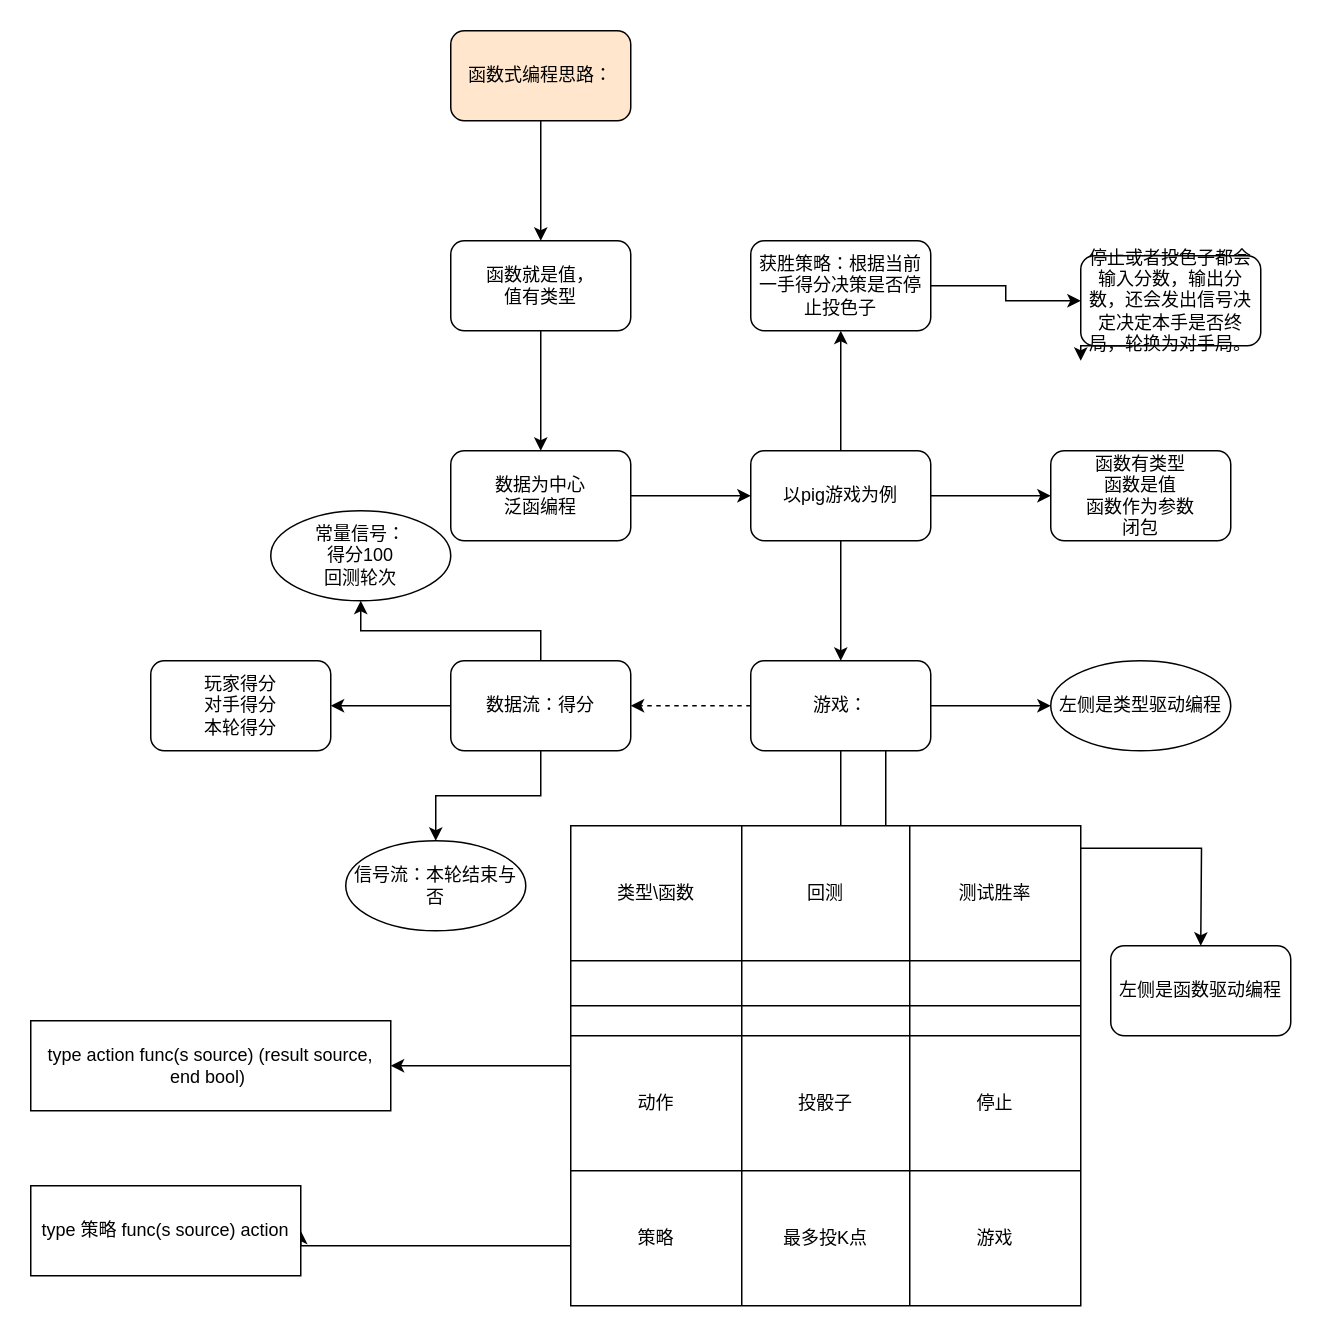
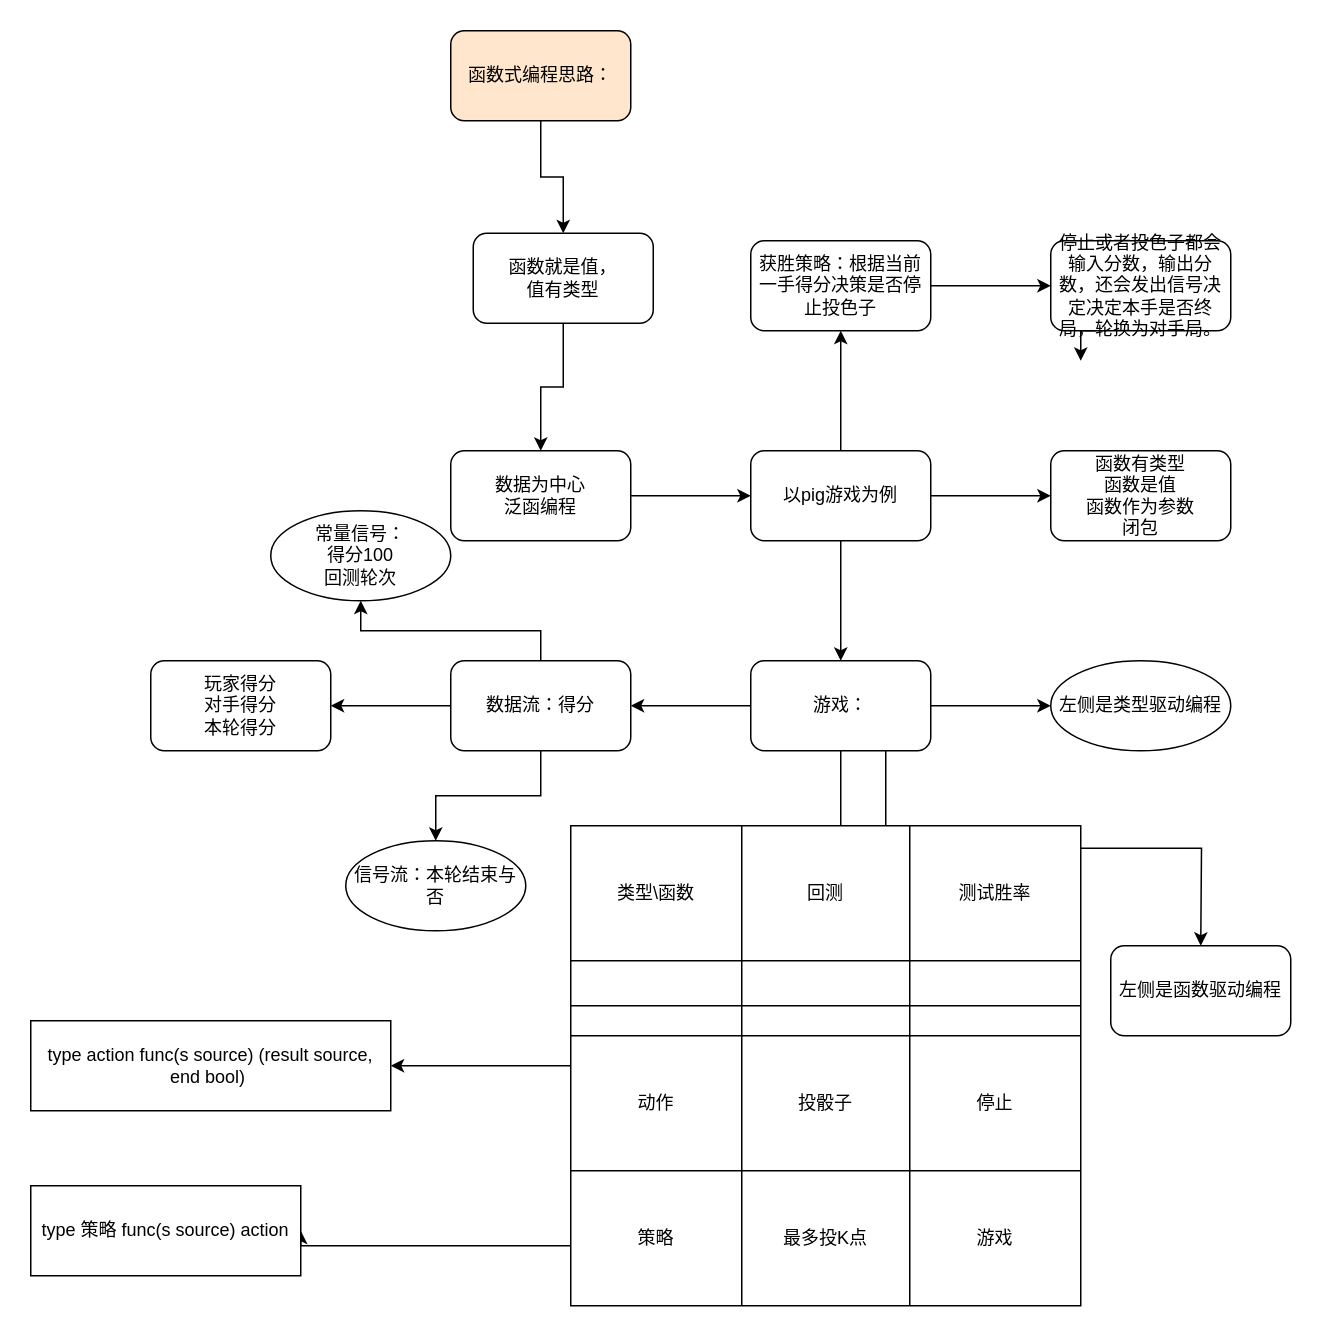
node "函数就是值， 值有类型": moved (541, 286) -> (563, 278)
node "停止或者投色子都会输入分数，输出分数，还会发出信号决定决定本手是否终局，轮换为对手局。": moved (1171, 301) -> (1141, 286)
edge "游戏：" -> "数据流：得分": style dashed -> solid
